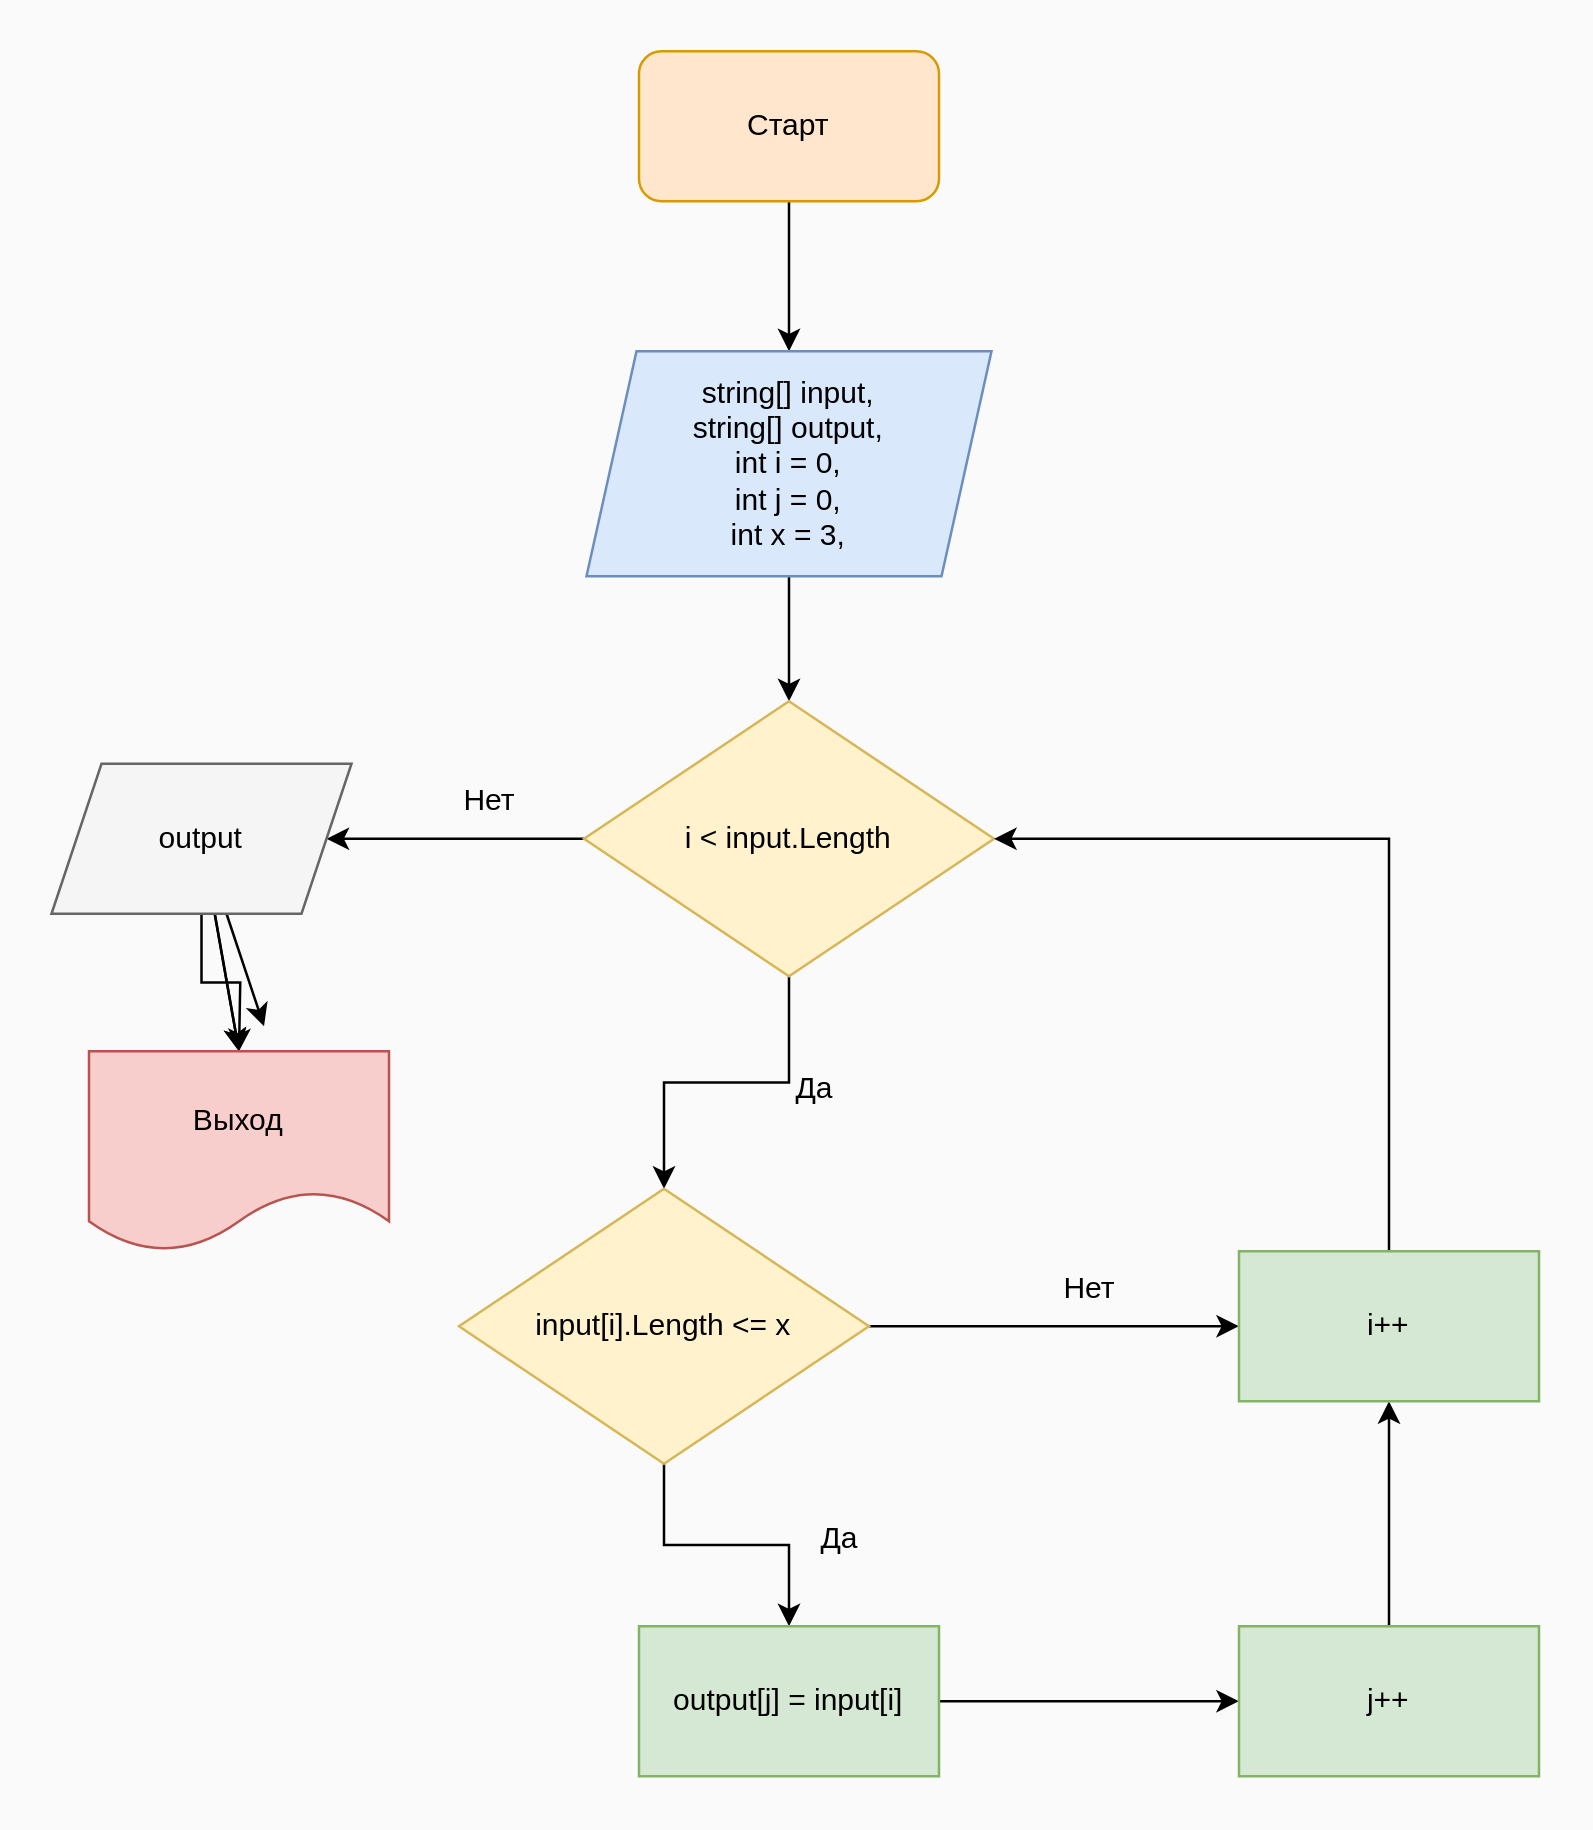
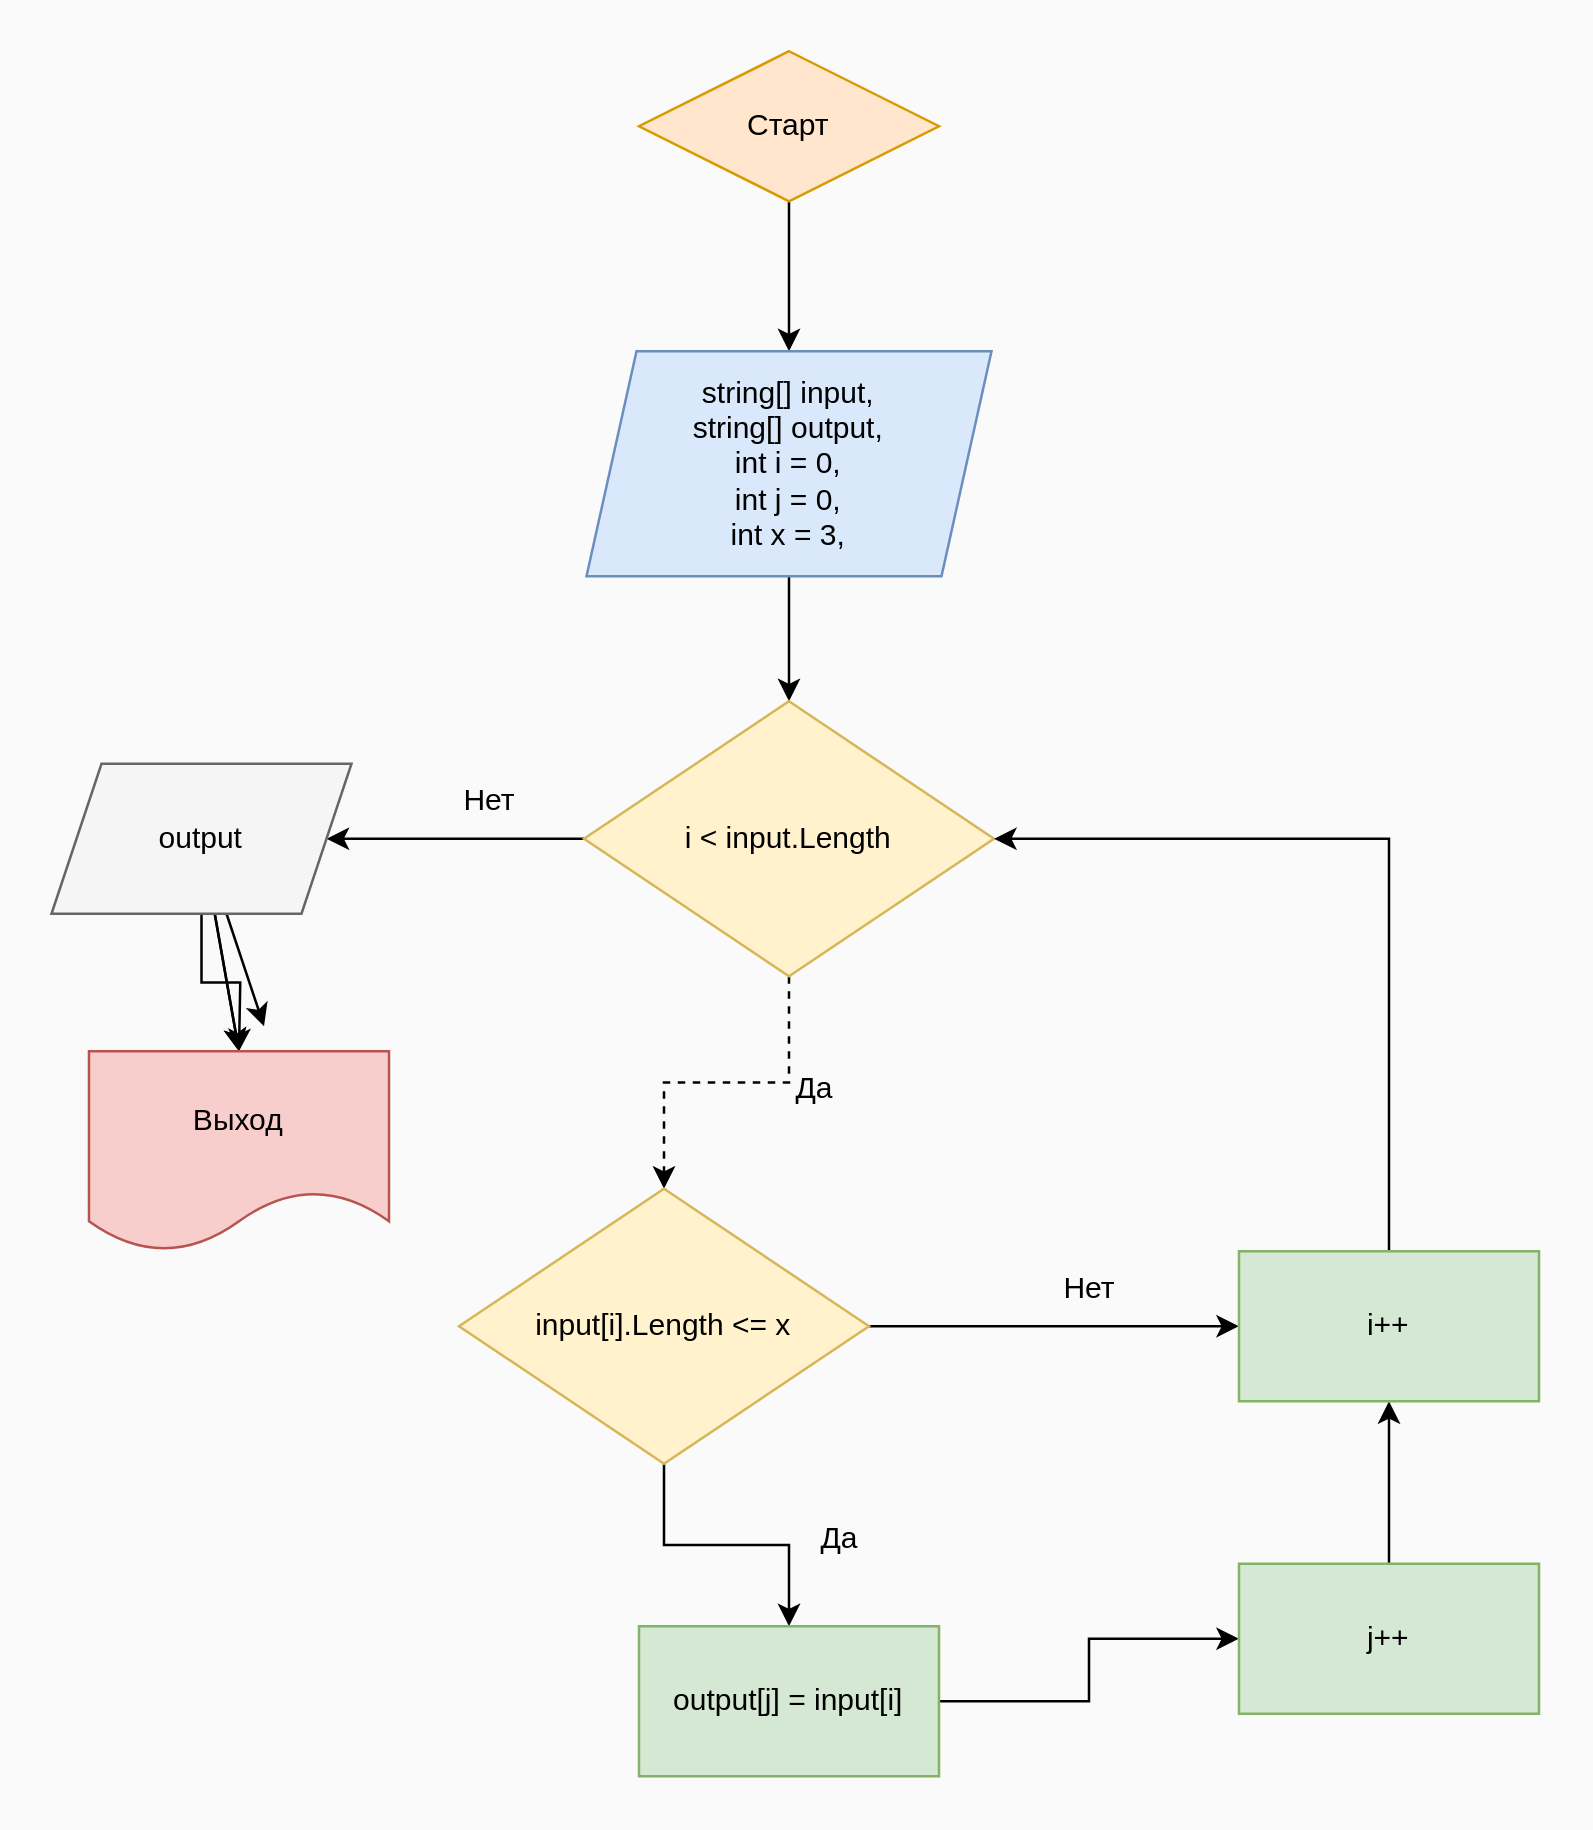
node "Старт": shape rounded rectangle -> diamond
edge "i < input.Length" -> "input[i].Length <= x": style solid -> dashed
node "j++": moved (1389, 1701) -> (1389, 1639)
